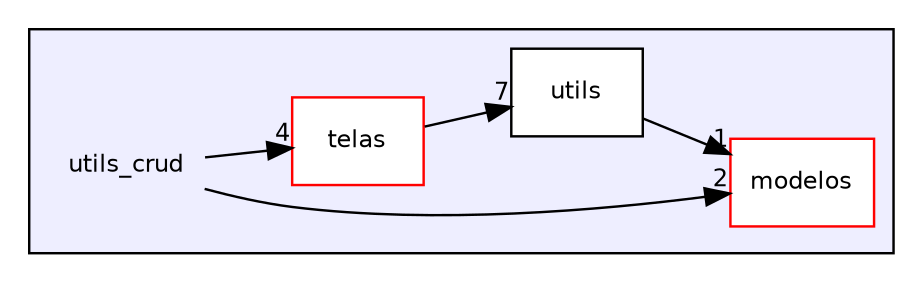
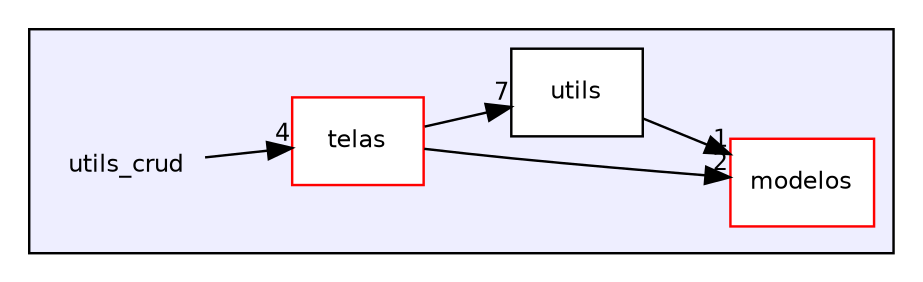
edge "utils_crud" -> "modelos": now "telas" -> "modelos"
